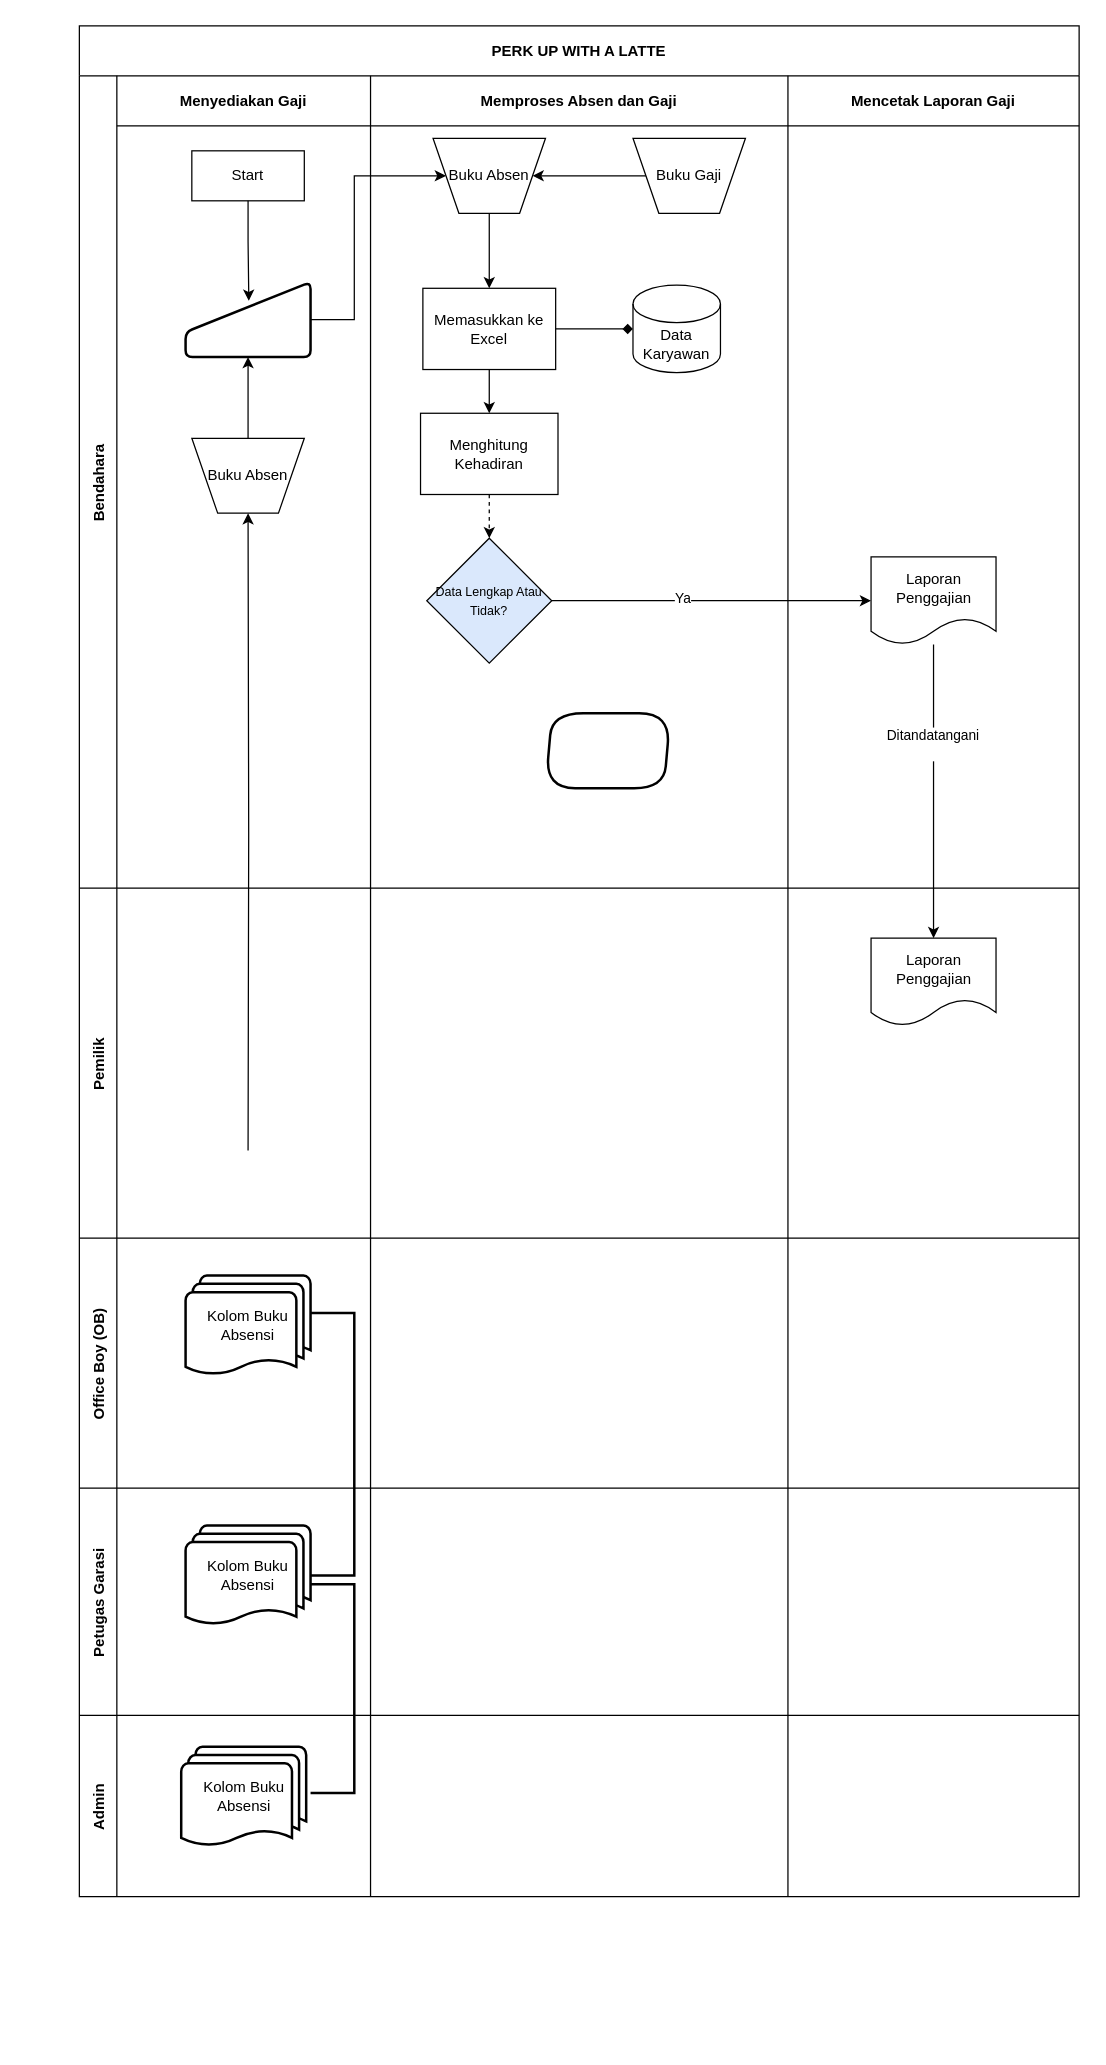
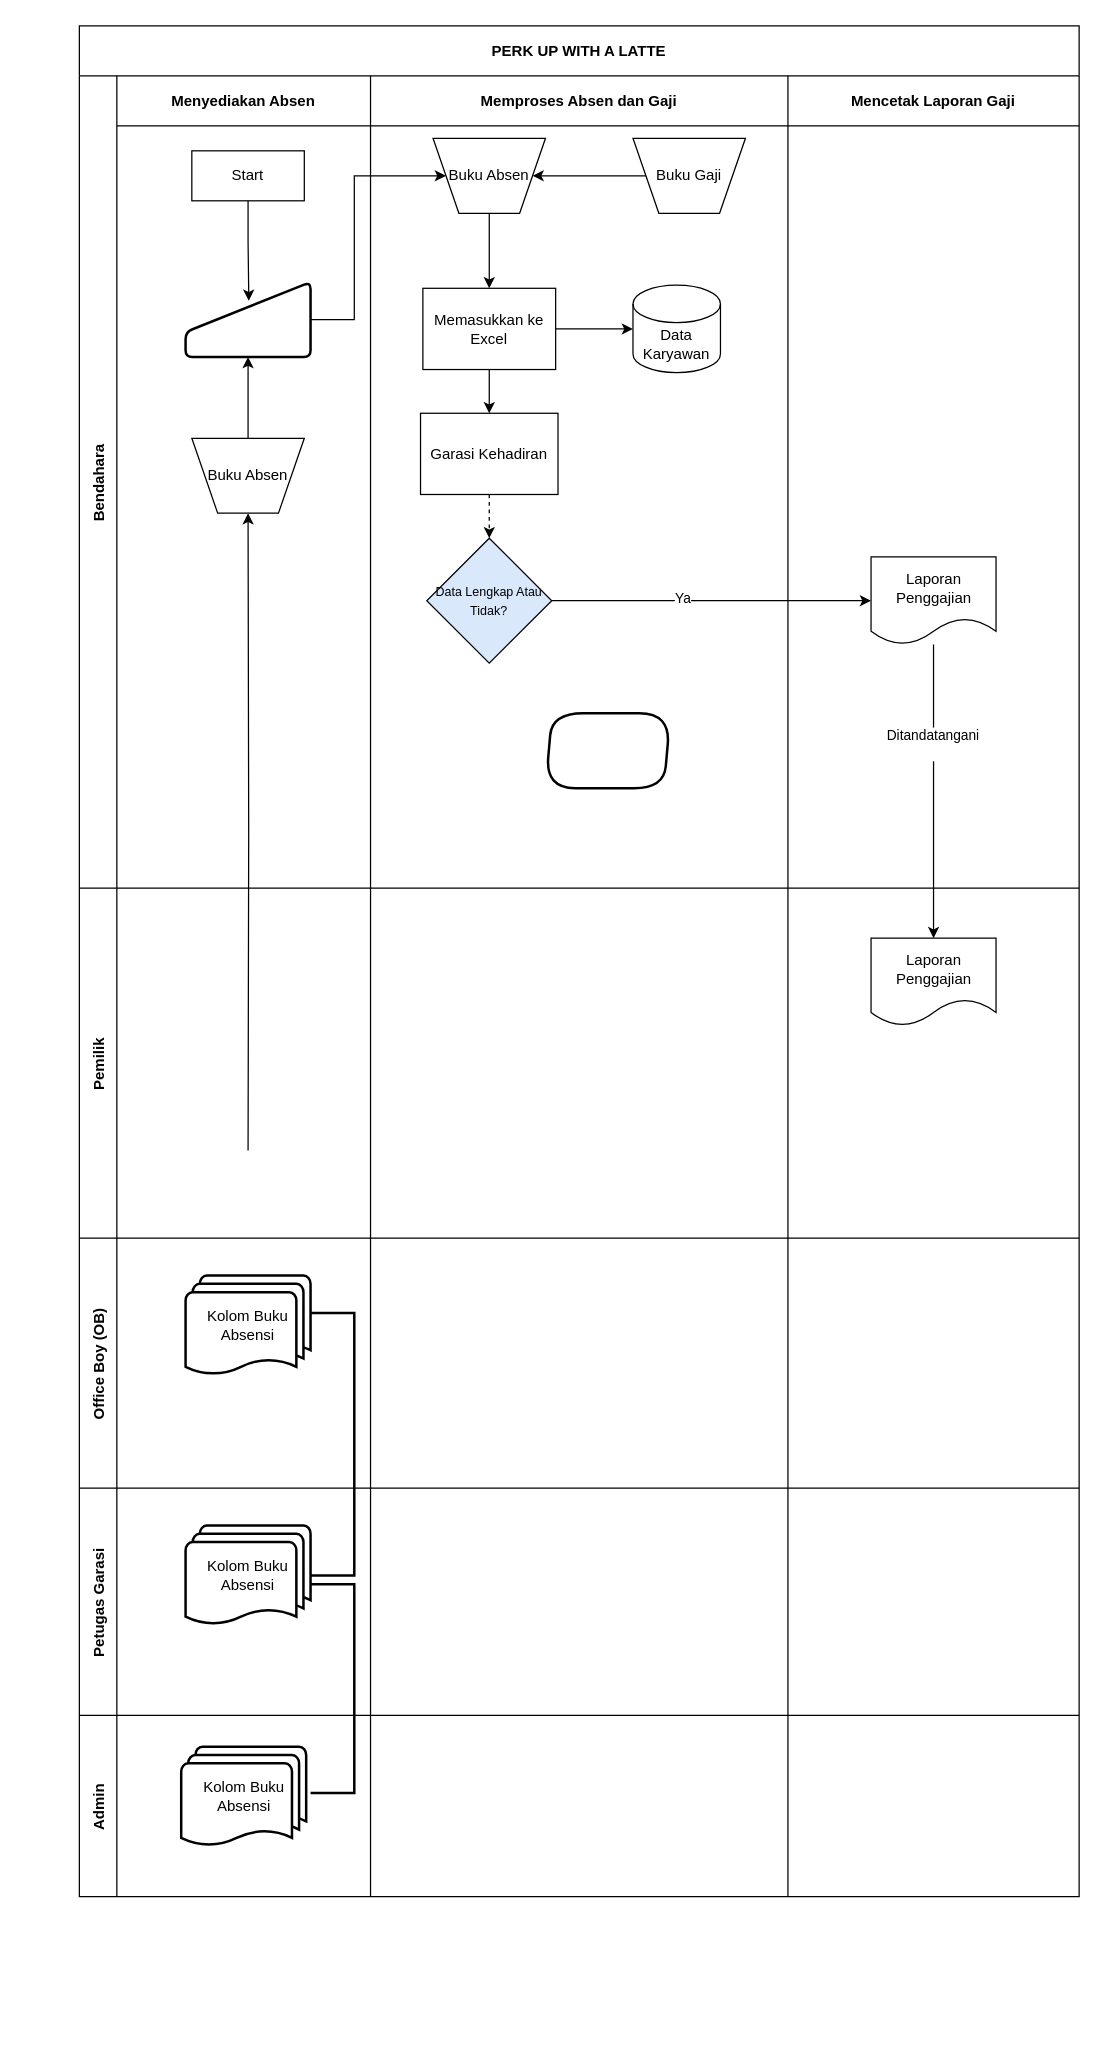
node "Menyediakan Gaji": label "Menyediakan Gaji" -> "Menyediakan Absen"
edge "Memasukkan ke Excel" -> "Data Karyawan": arrowhead diamond -> classic
node "Menghitung Kehadiran": label "Menghitung Kehadiran" -> "Garasi Kehadiran"
